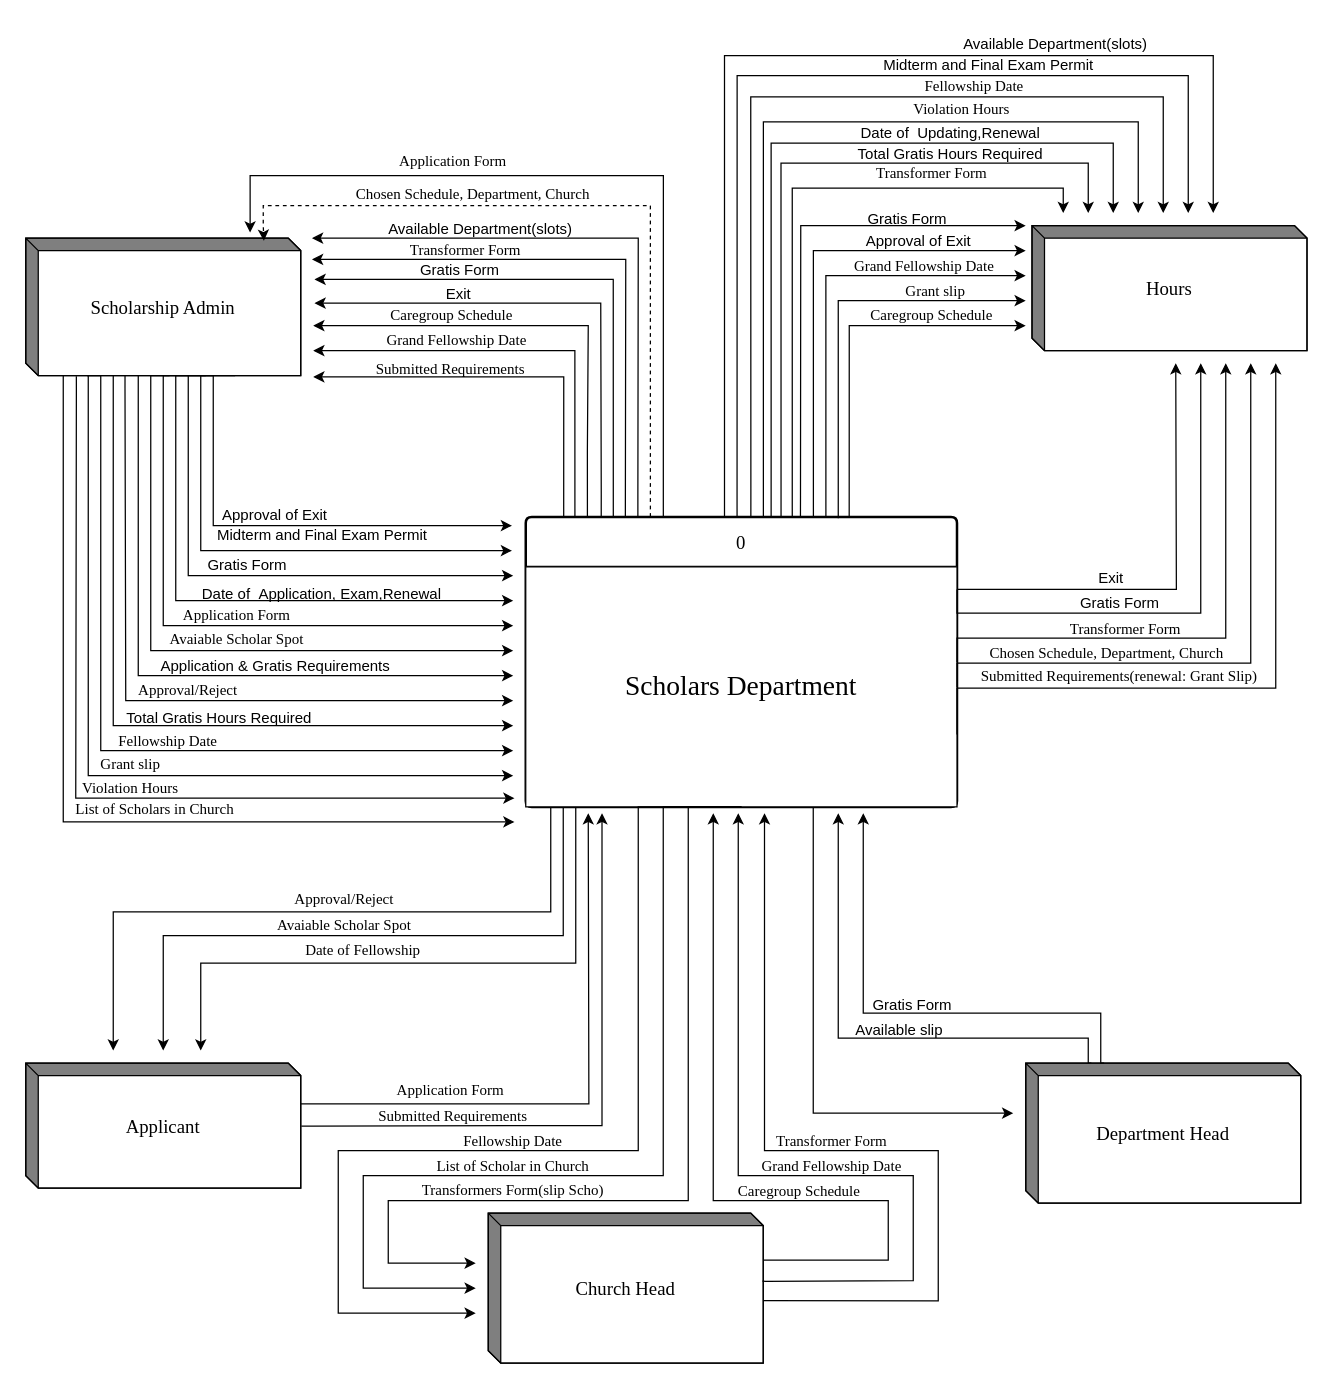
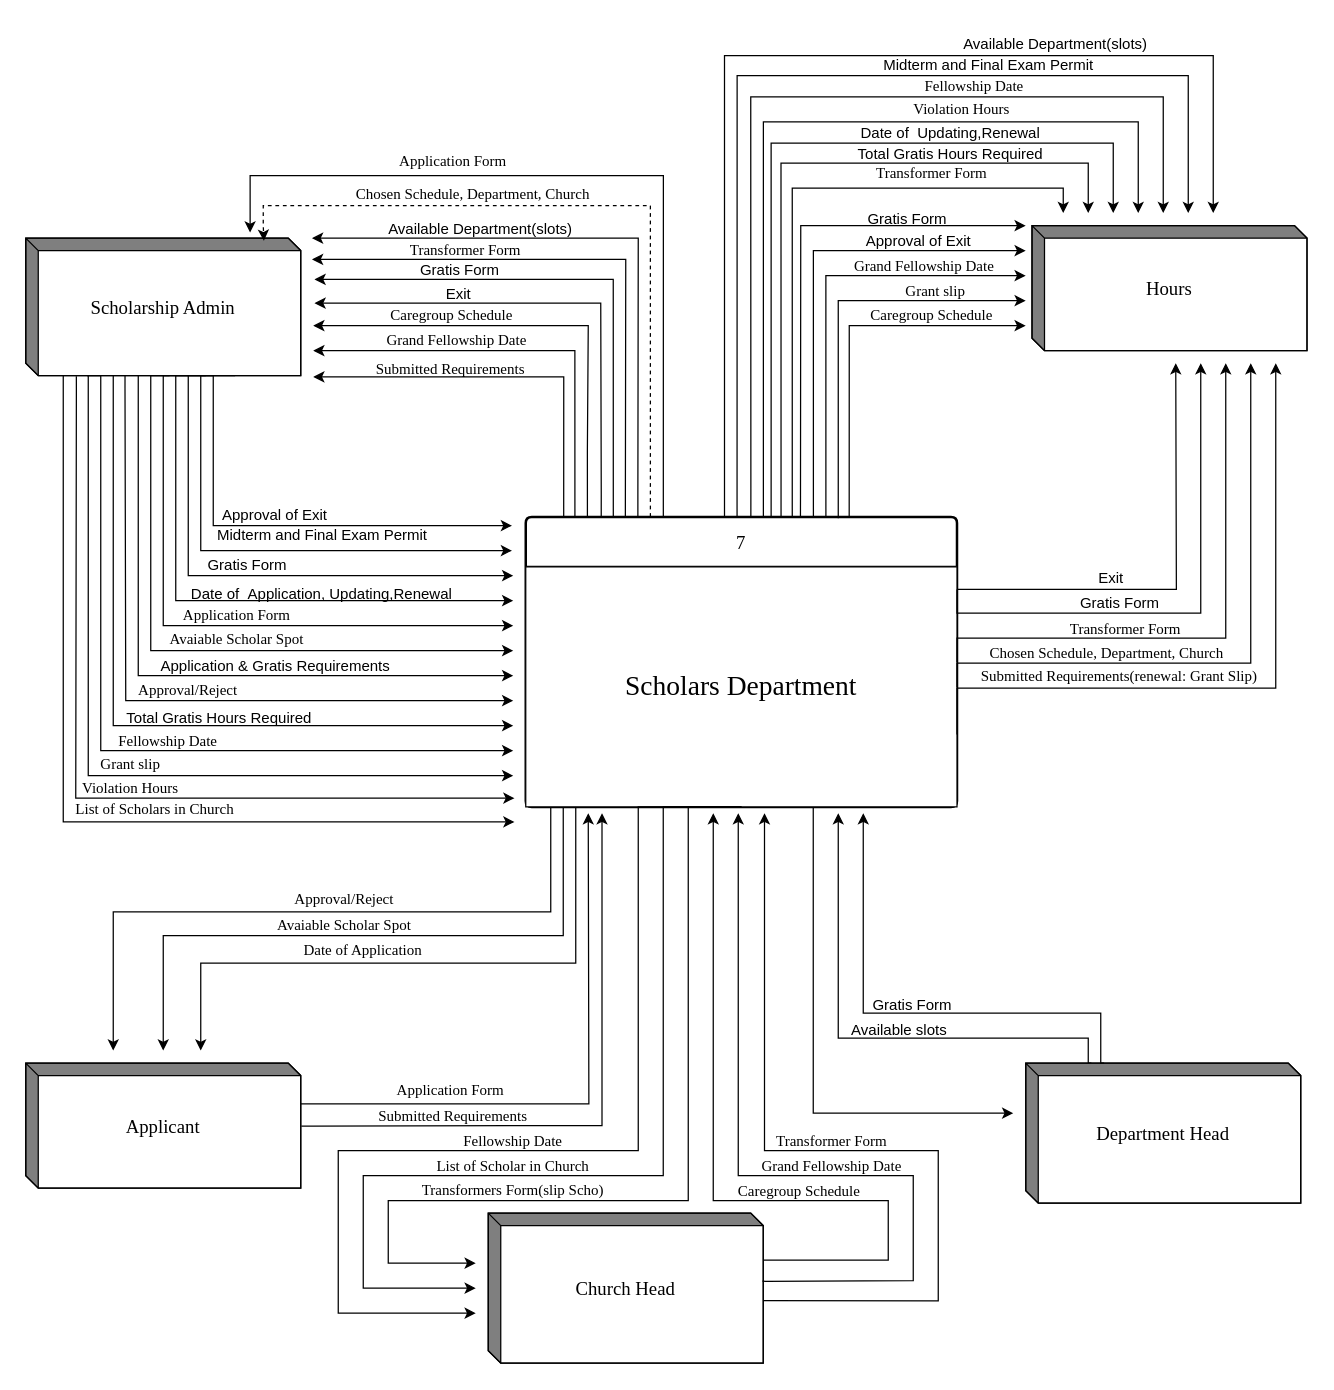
node "0": label "0" -> "7"
node "Date of Application, Exam,Renewal": label "Date of Application, Exam,Renewal" -> "Date of Application, Updating,Renewal"
node "Date of Fellowship": label "Date of Fellowship" -> "Date of Application"
node "Available slip": label "Available slip" -> "Available slots"
